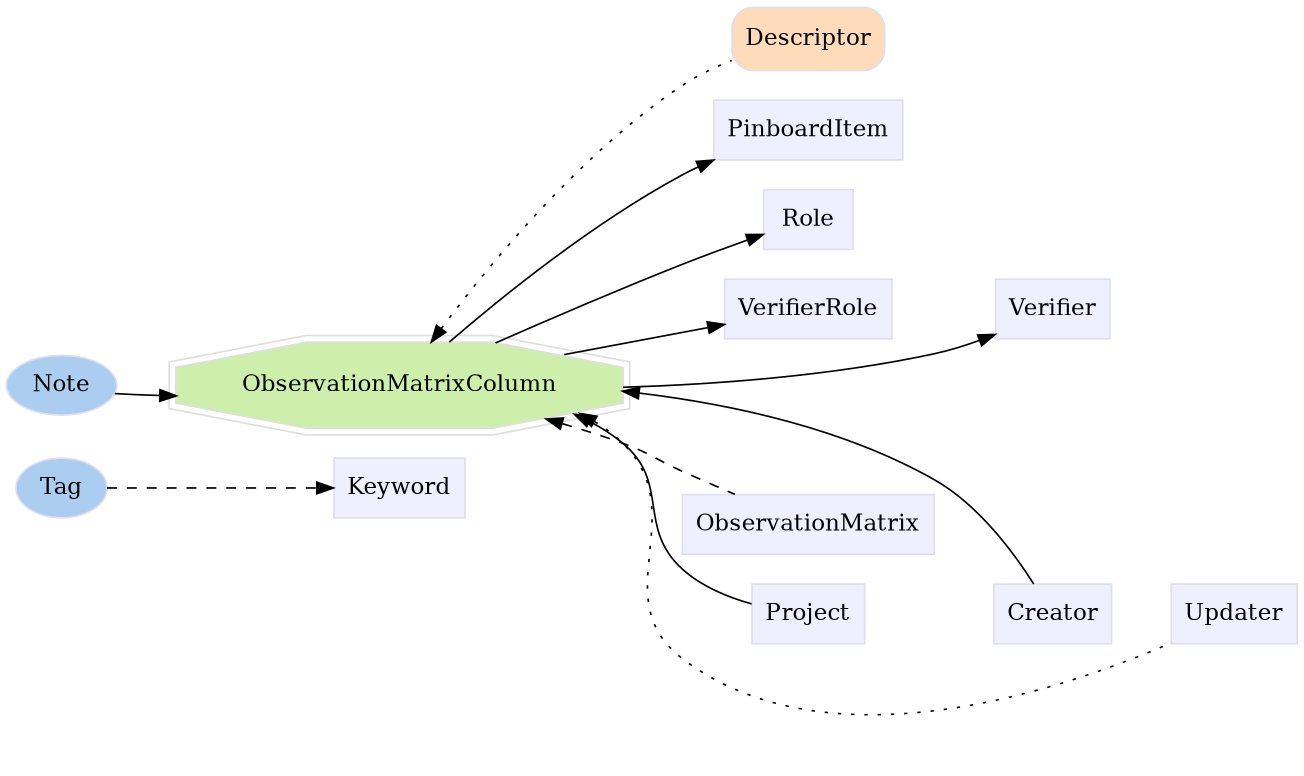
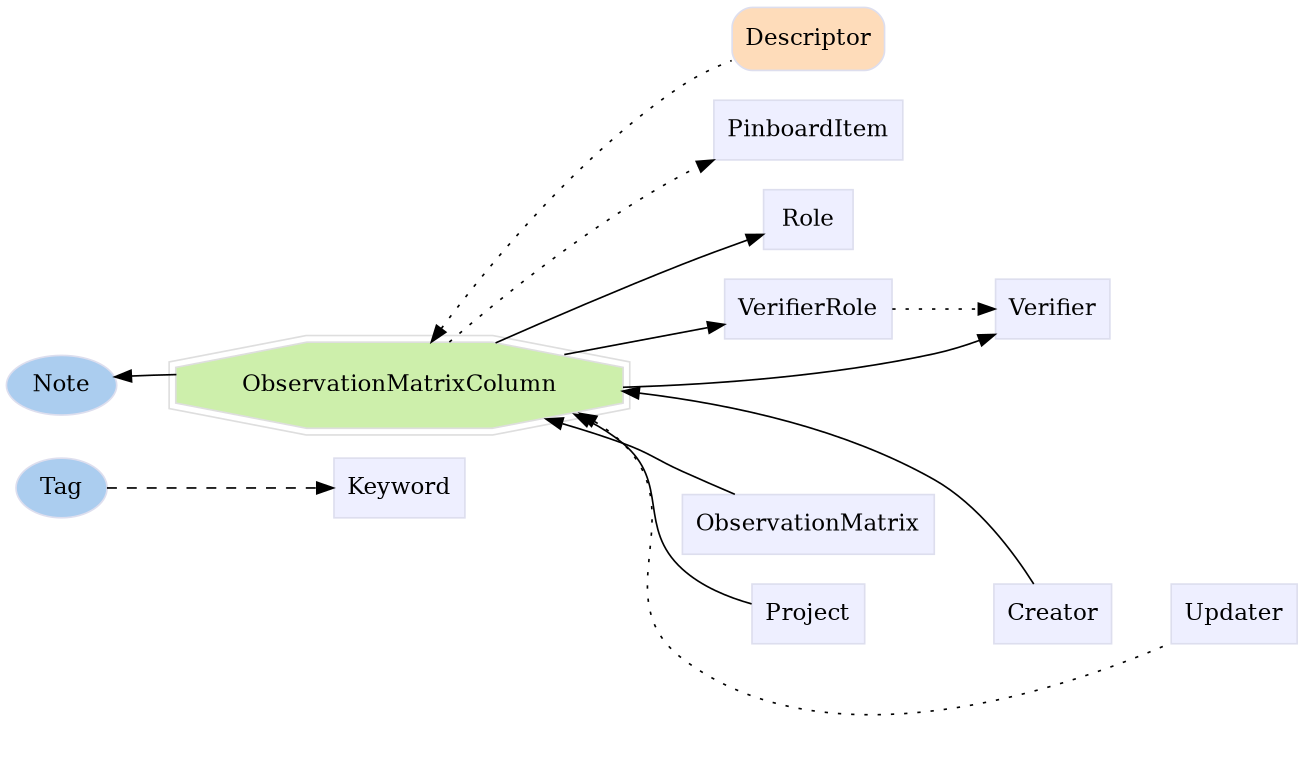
edge "ObservationMatrixColumn" -> "PinboardItem": style solid -> dotted
edge "VerifierRole" -> "Verifier": added
edge "Note" -> "ObservationMatrixColumn": reversed
edge "ObservationMatrix" -> "ObservationMatrixColumn": style dashed -> solid
